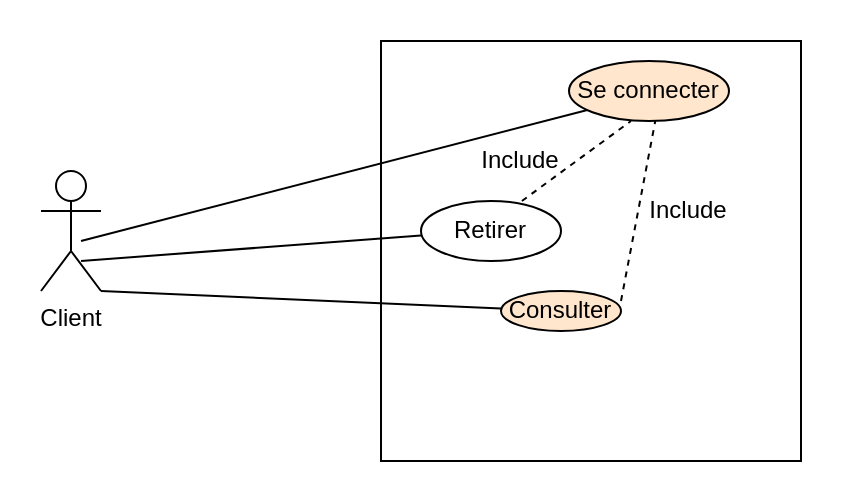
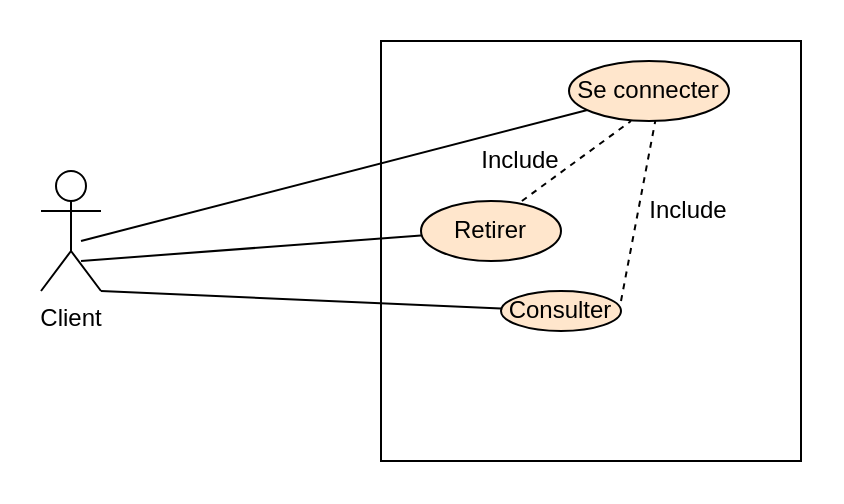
node "Retirer": fillcolor #ffffff -> #ffe6cc
